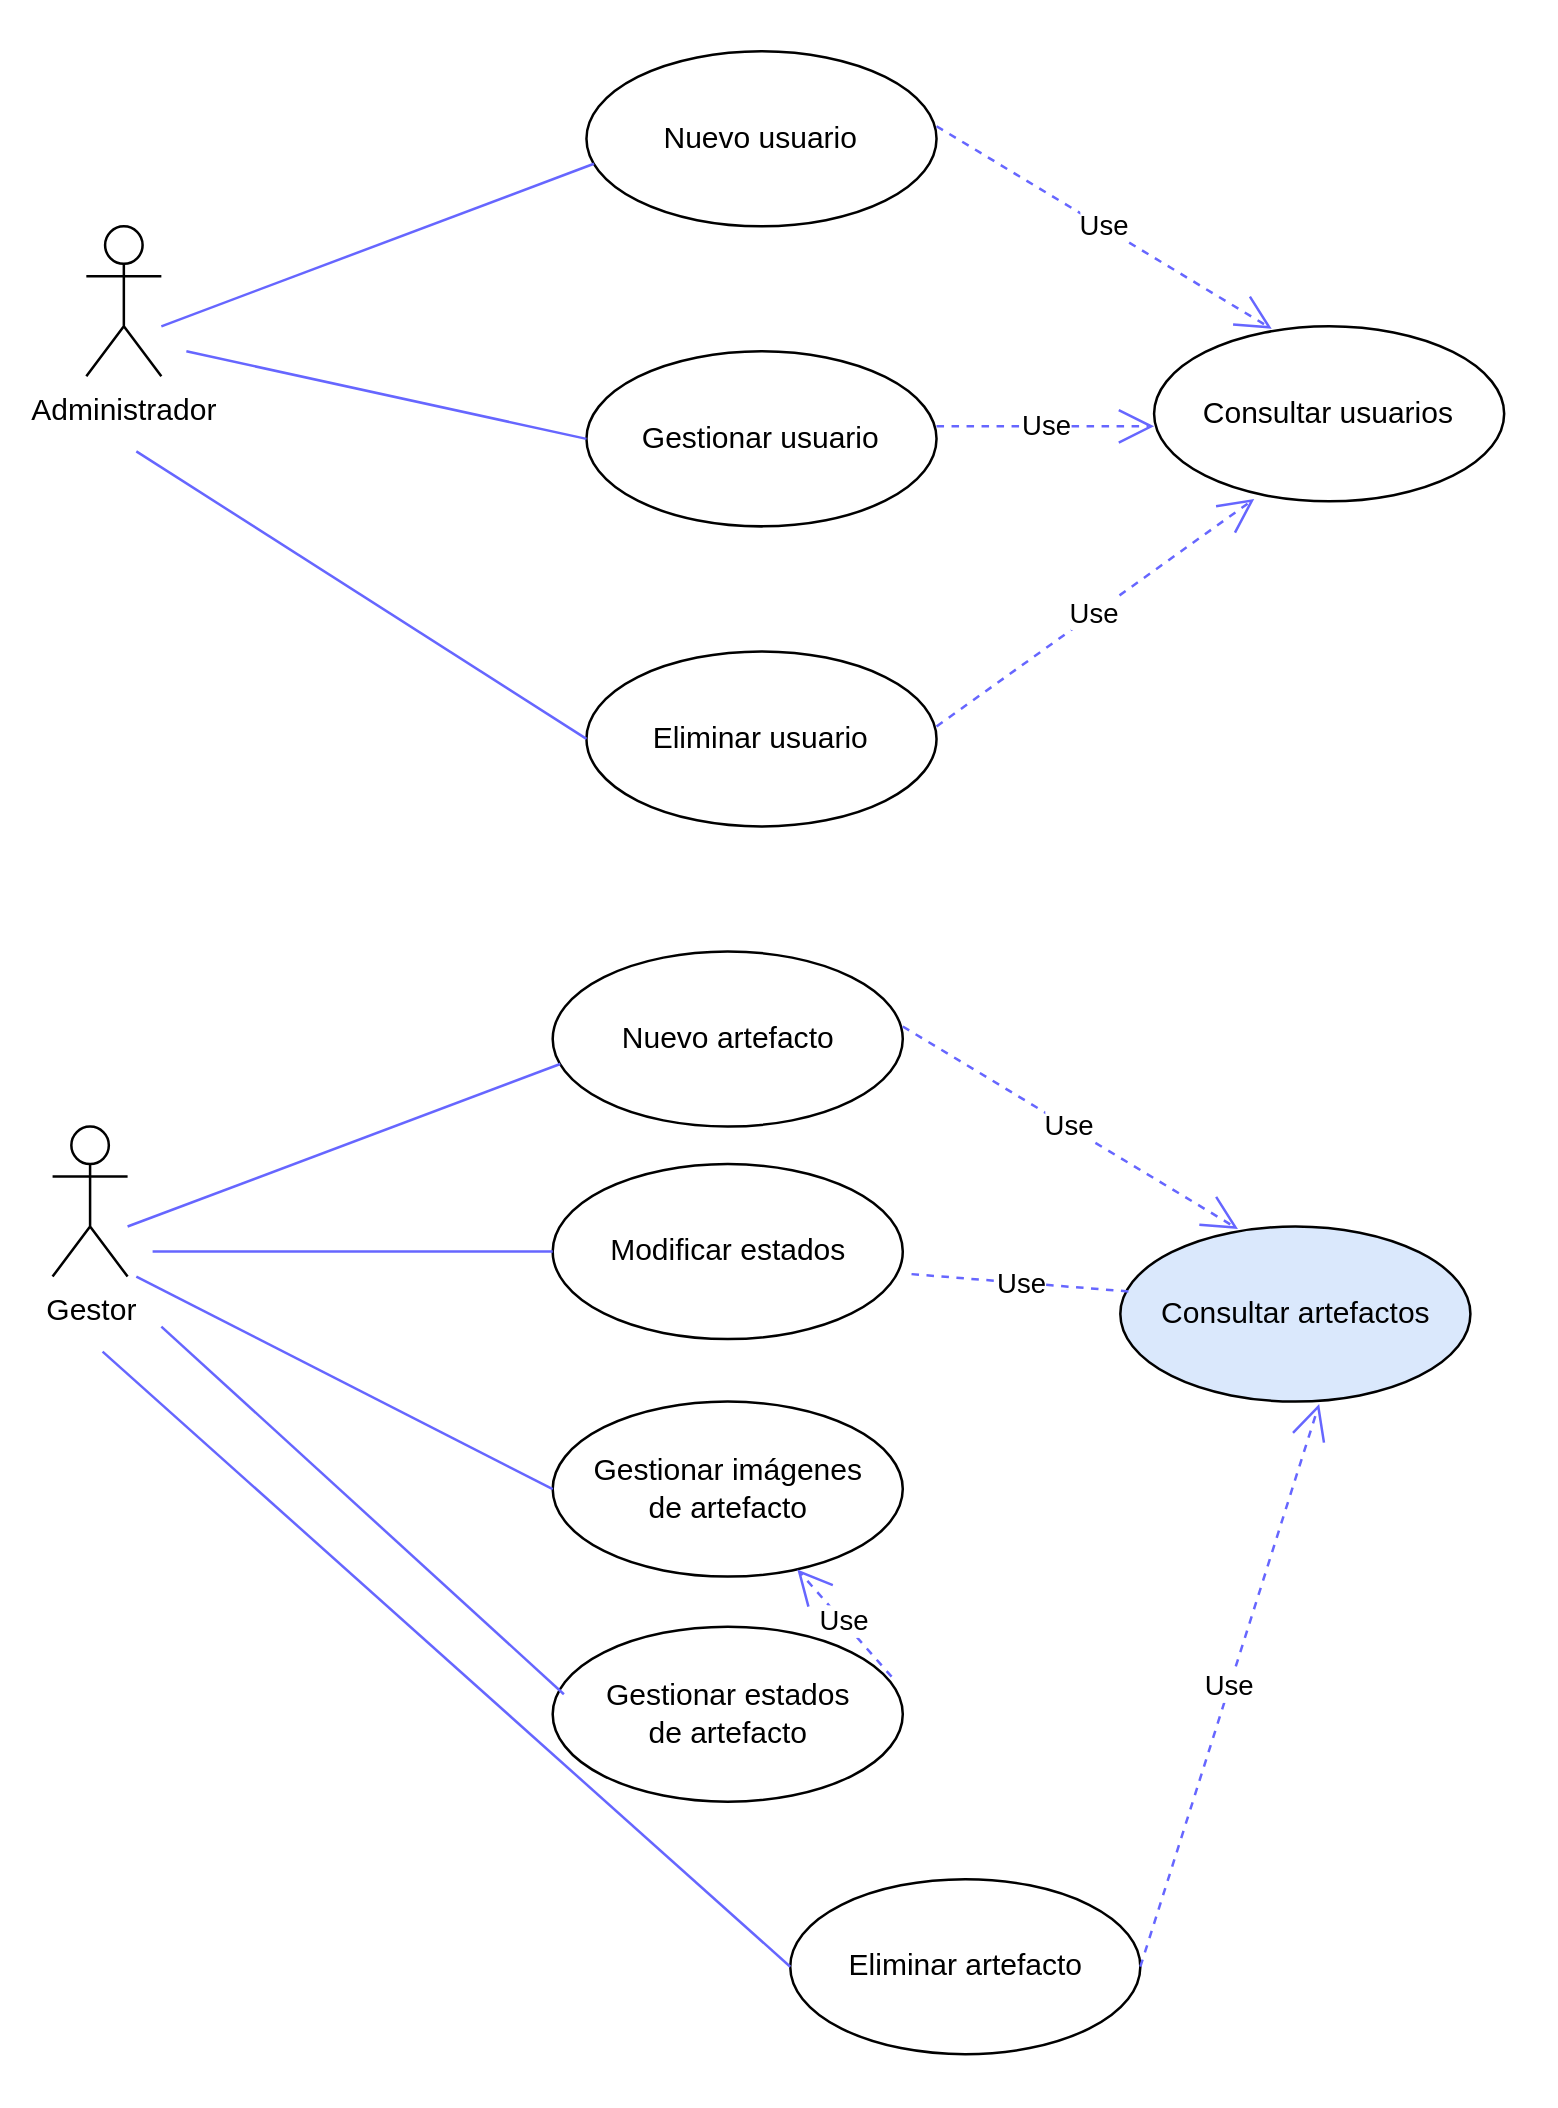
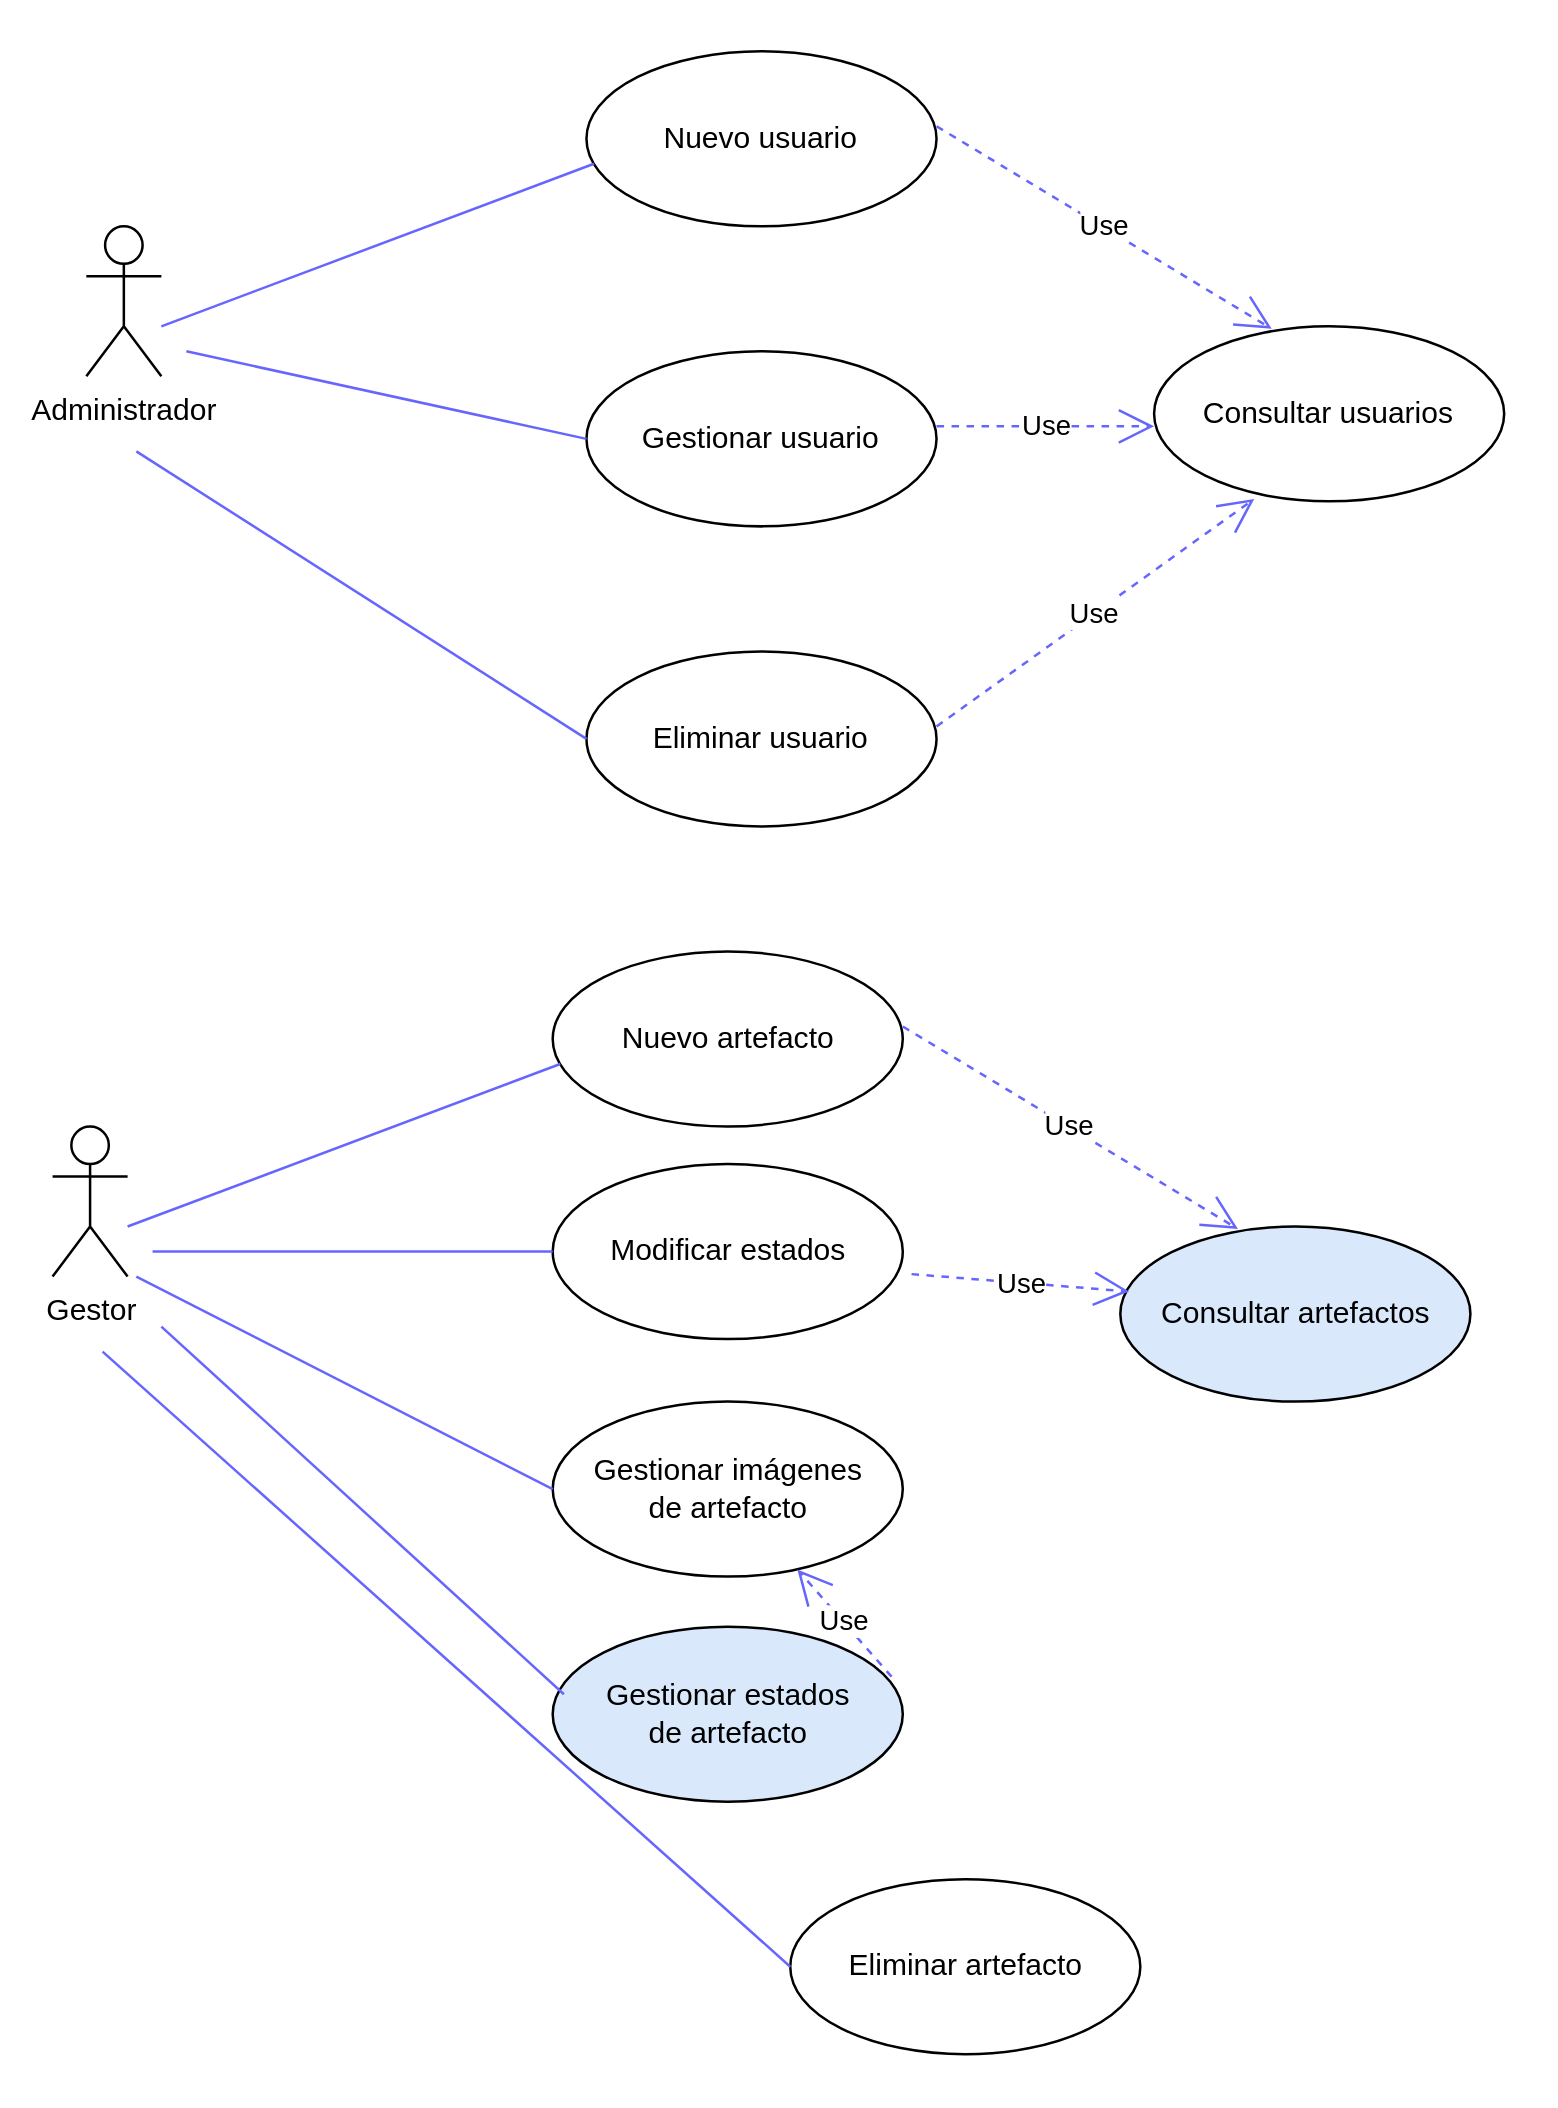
edge "Modificar estados" -- "Consultar artefactos": arrowhead none -> open
node "Gestionar estados de artefacto": fillcolor #ffffff -> #dae8fc
edge "Eliminar artefacto" -> "Consultar artefactos": removed, label "Use"
